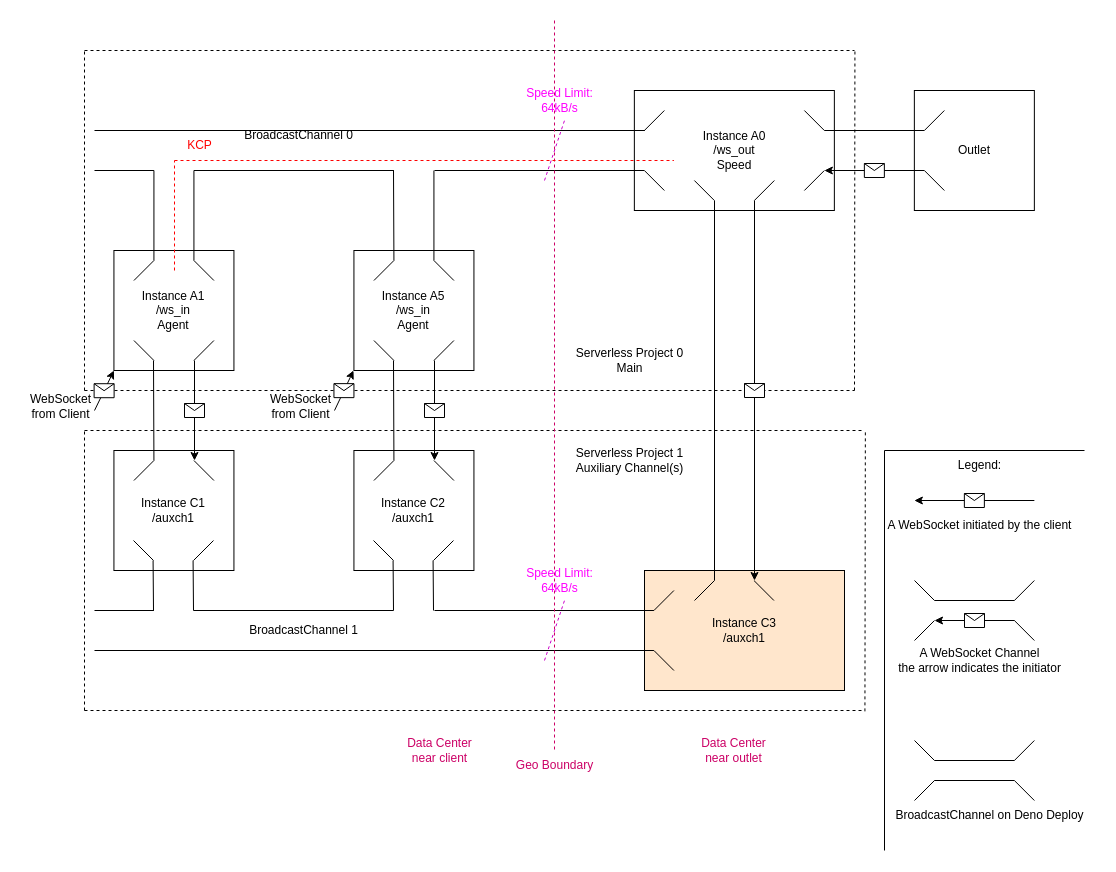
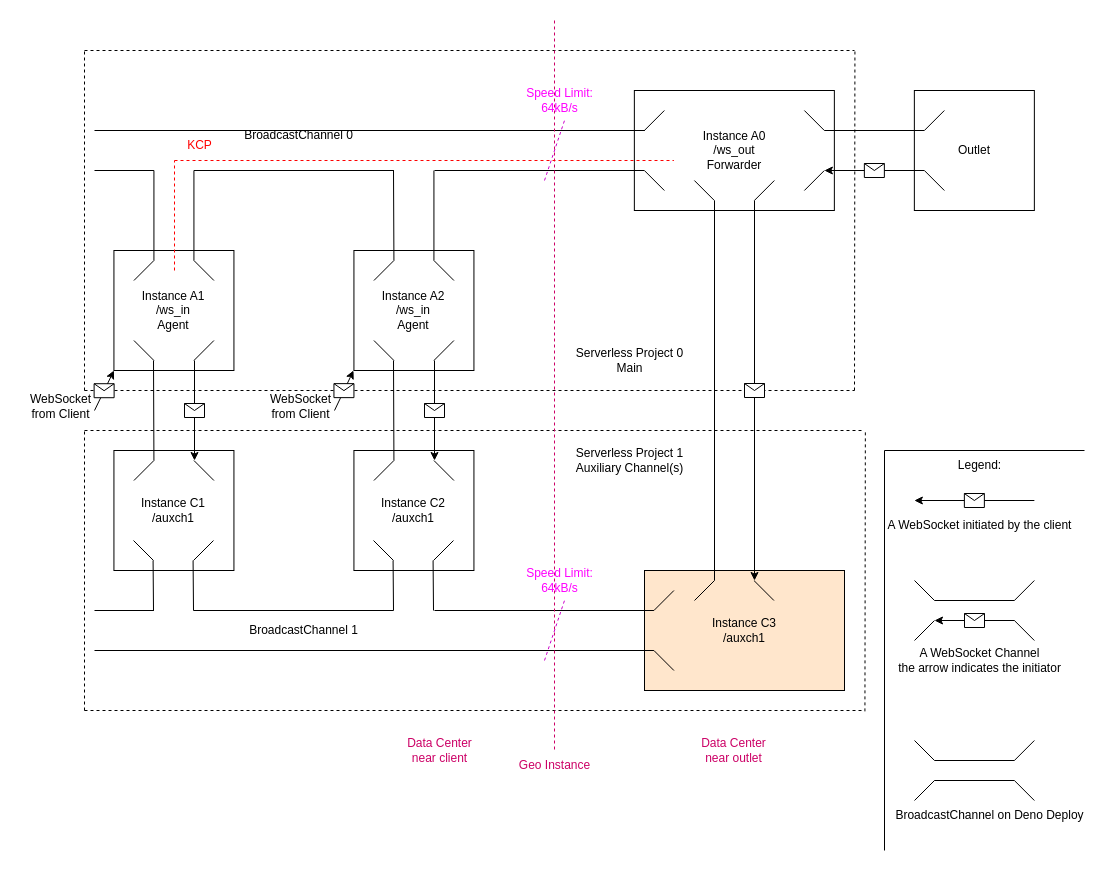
node "Instance A0 /ws_out Speed": label "Instance A0 /ws_out Speed" -> "Instance A0 /ws_out Forwarder"
node "Instance A5 /ws_in Agent": label "Instance A5 /ws_in Agent" -> "Instance A2 /ws_in Agent"
node "Geo Boundary": label "Geo Boundary" -> "Geo Instance"
